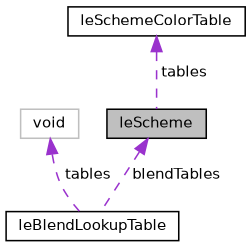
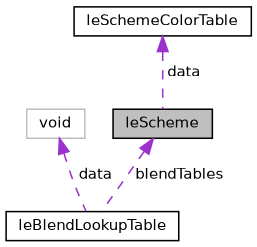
edge "leScheme" -> "leSchemeColorTable": label " tables" -> " data"
edge "leBlendLookupTable" -> "void": label " tables" -> " data"
